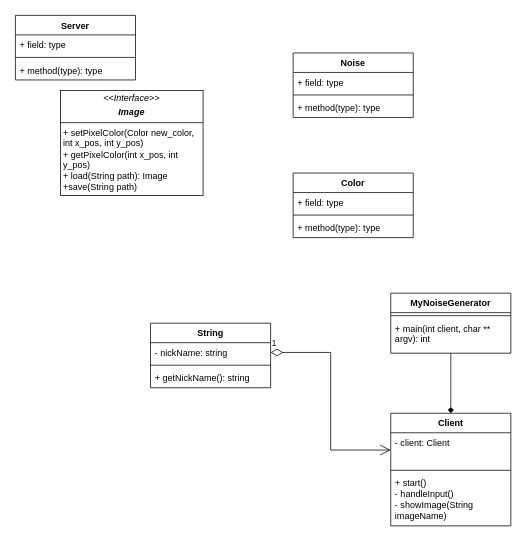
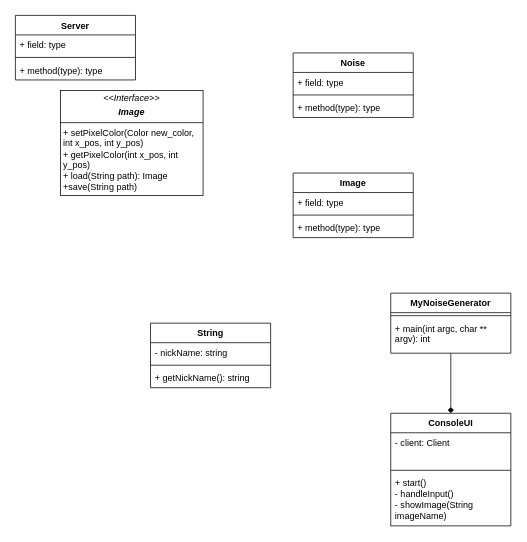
node "Color": label "Color" -> "Image"
node "+ main(int client, char ** argv): int": label "+ main(int client, char ** argv): int" -> "+ main(int argc, char ** argv): int"
edge "- nickName: string" -- "- client: Client": removed, label "1"
node "Client": label "Client" -> "ConsoleUI"
